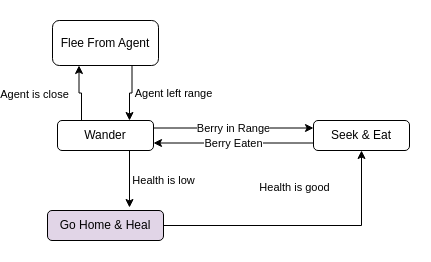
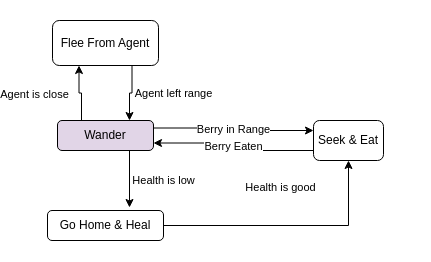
node "Wander": fillcolor #ffffff -> #e1d5e7
node "Seek & Eat": size 96x30 -> 70x40
node "Go Home & Heal": fillcolor #e1d5e7 -> #ffffff
